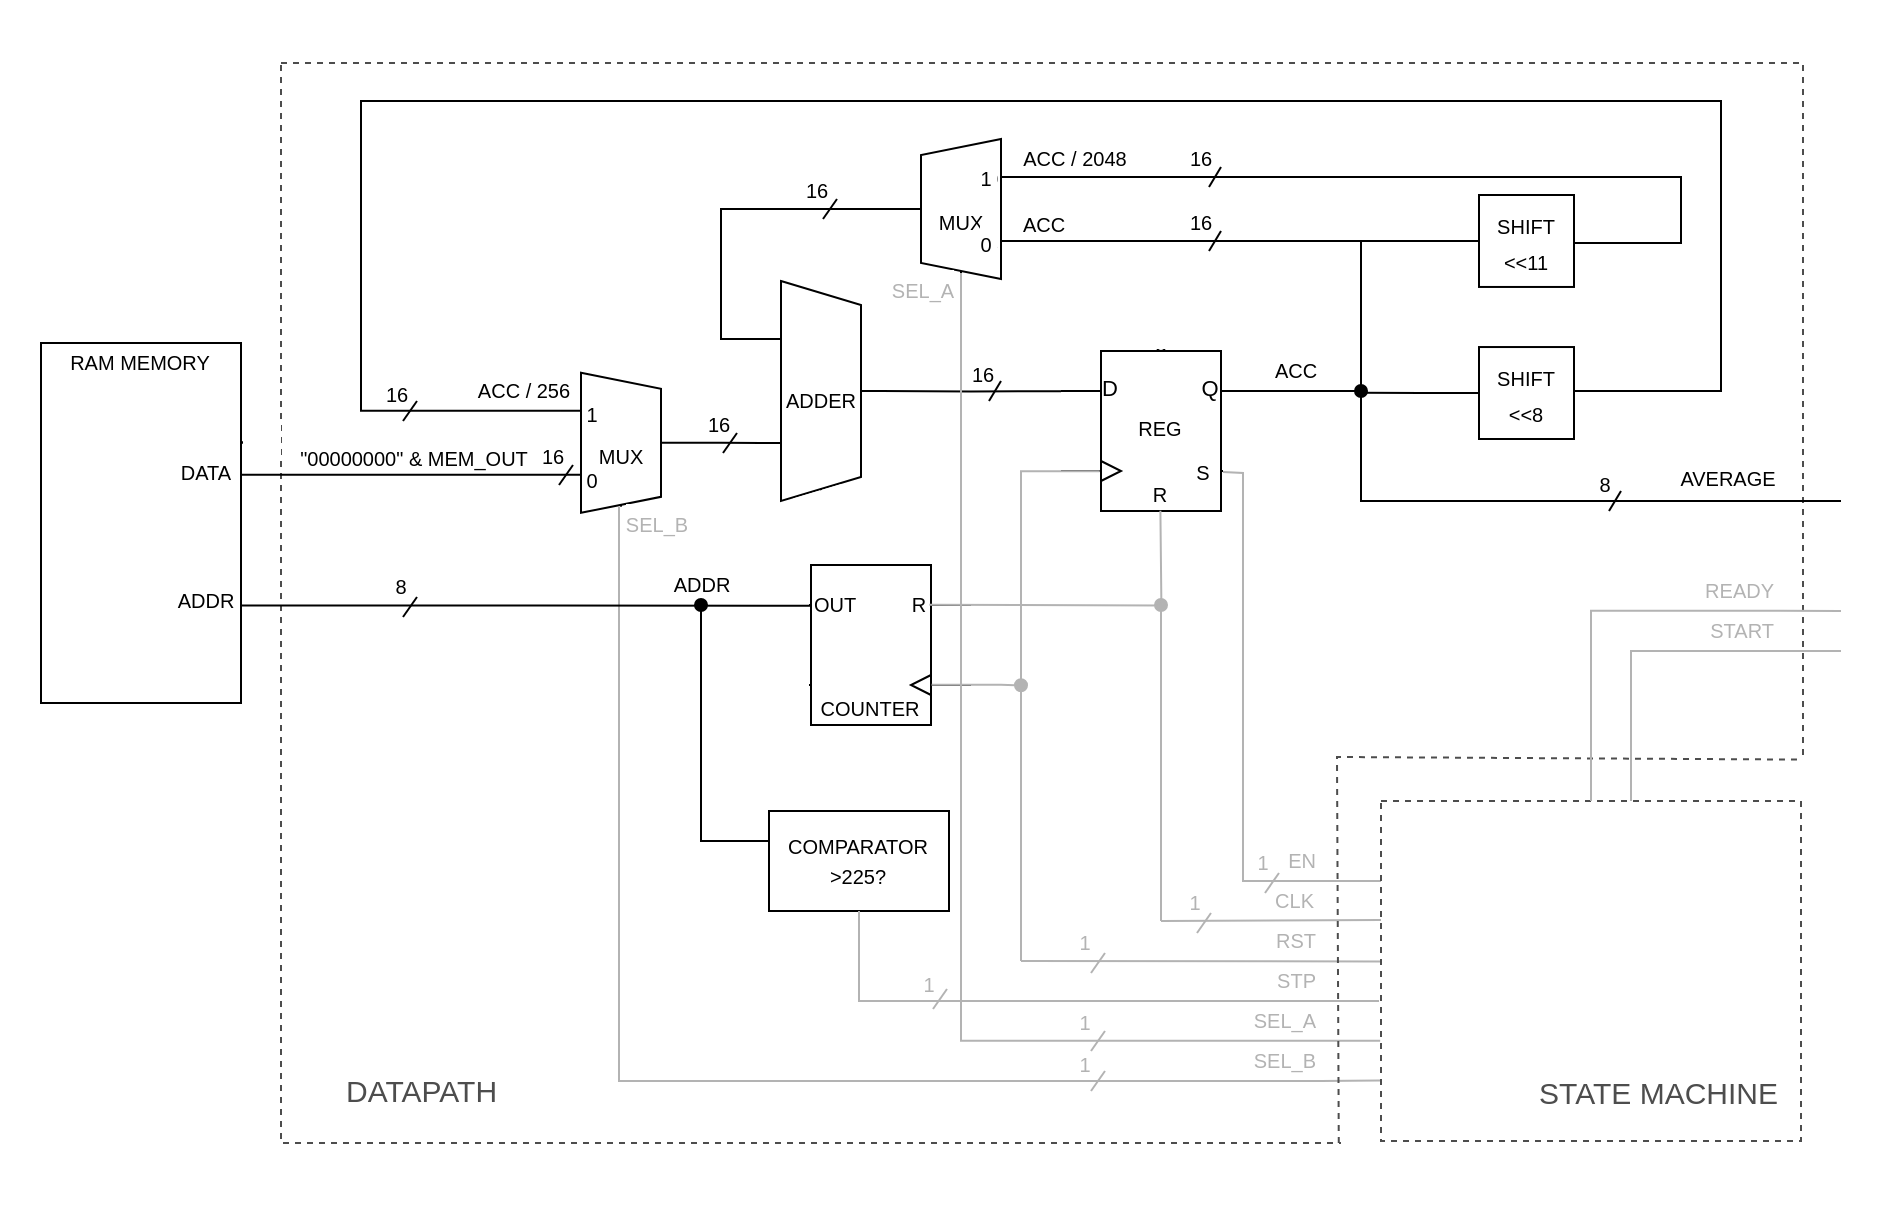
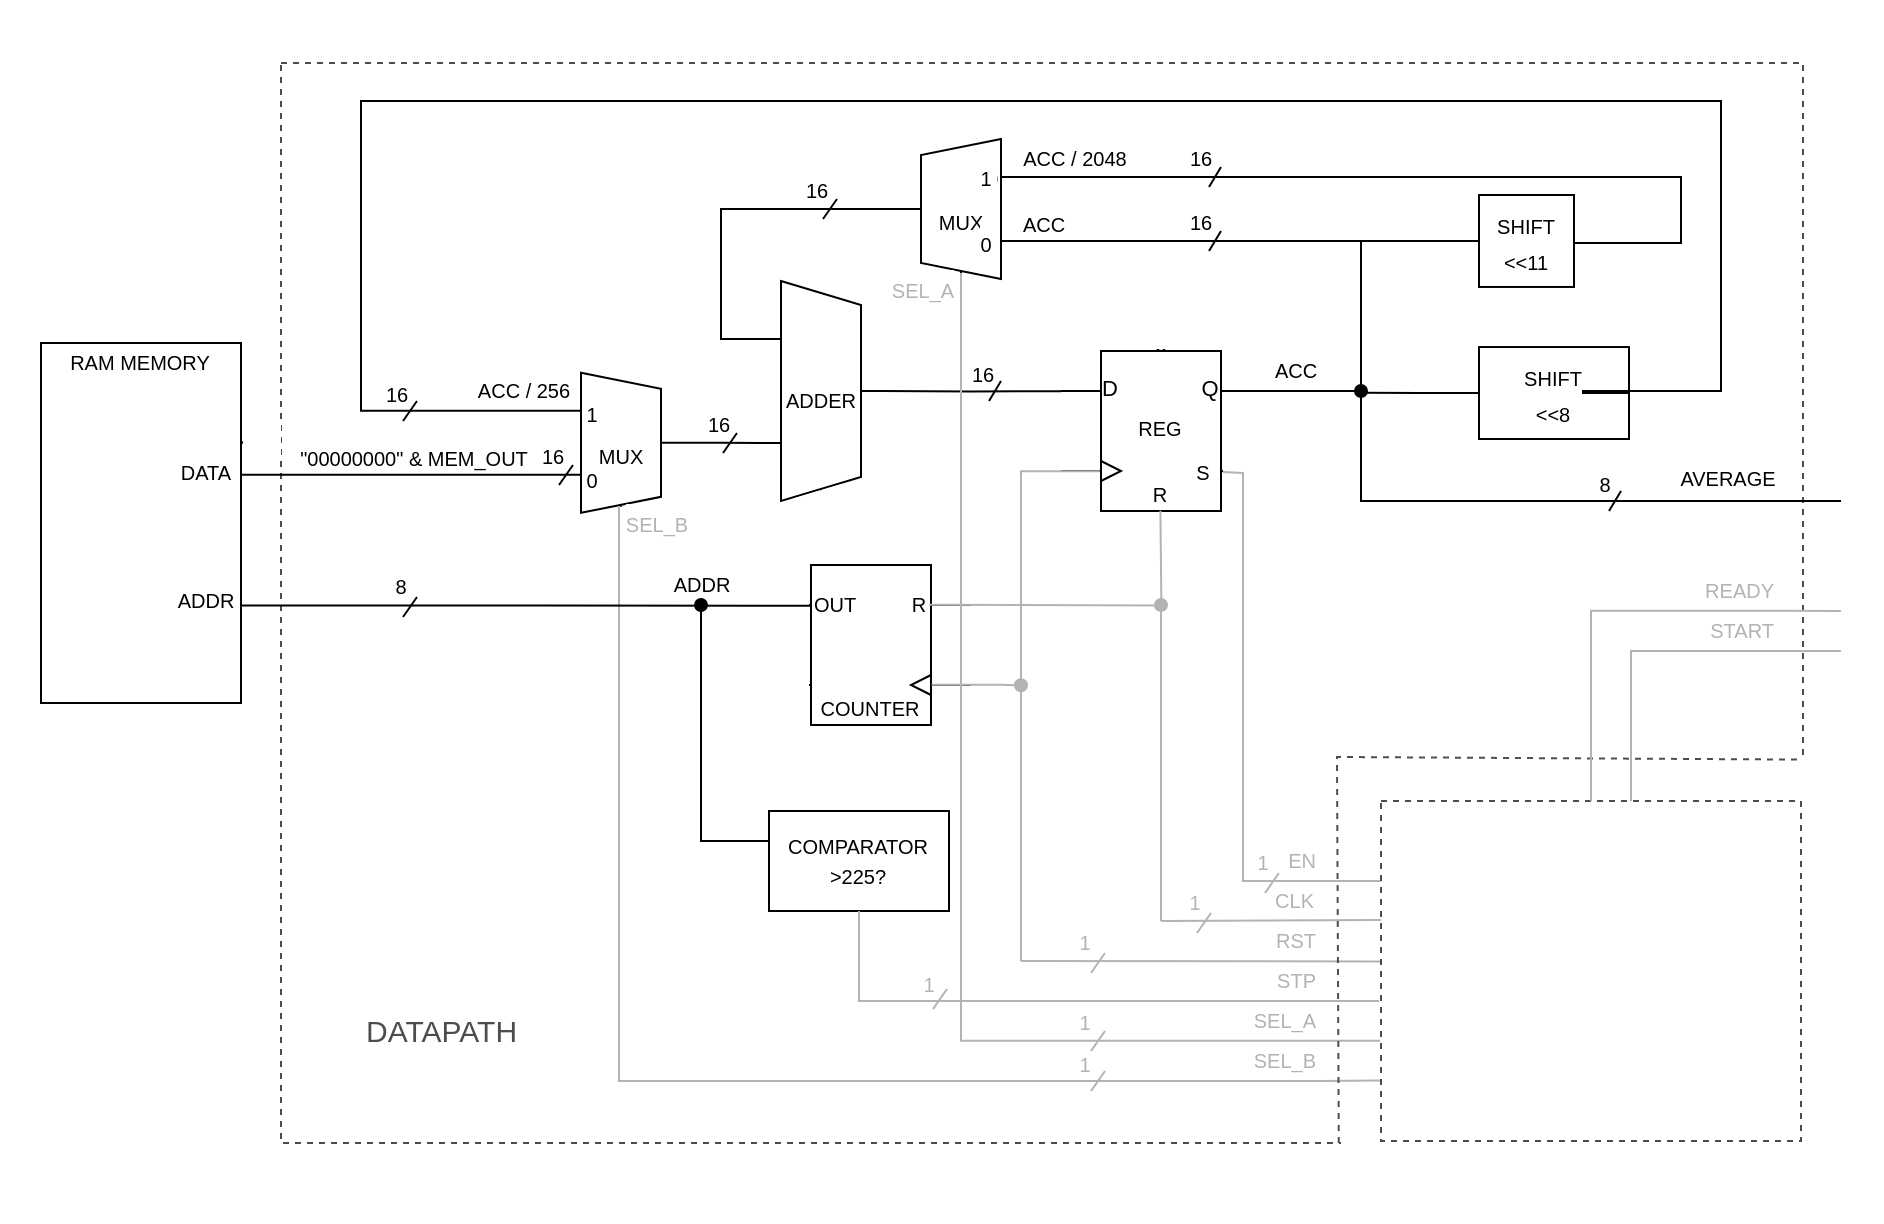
node "SHIFT<<8": size 95x92 -> 150x92
node "DATAPATH": moved (472, 1091) -> (492, 1031)
node "STATE MACHINE": removed
